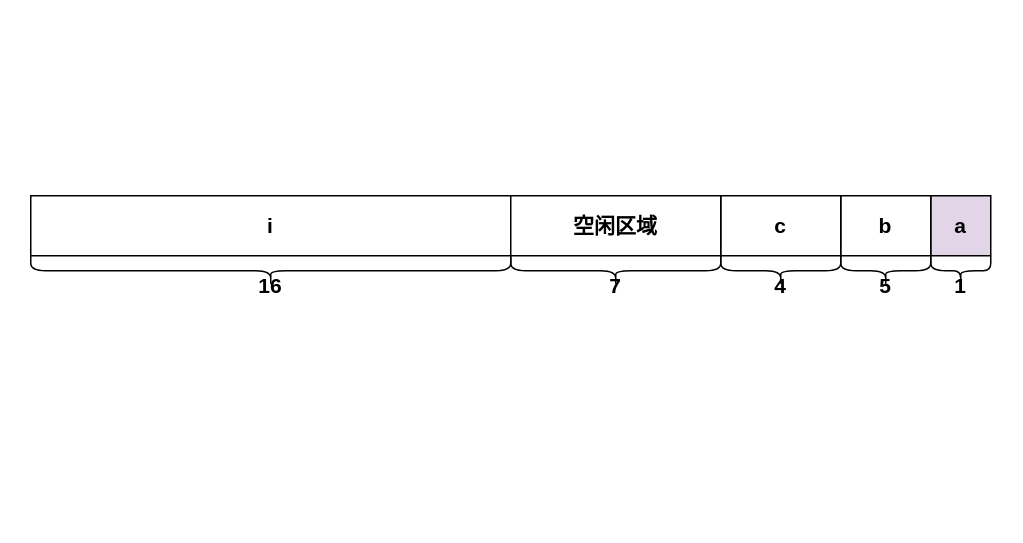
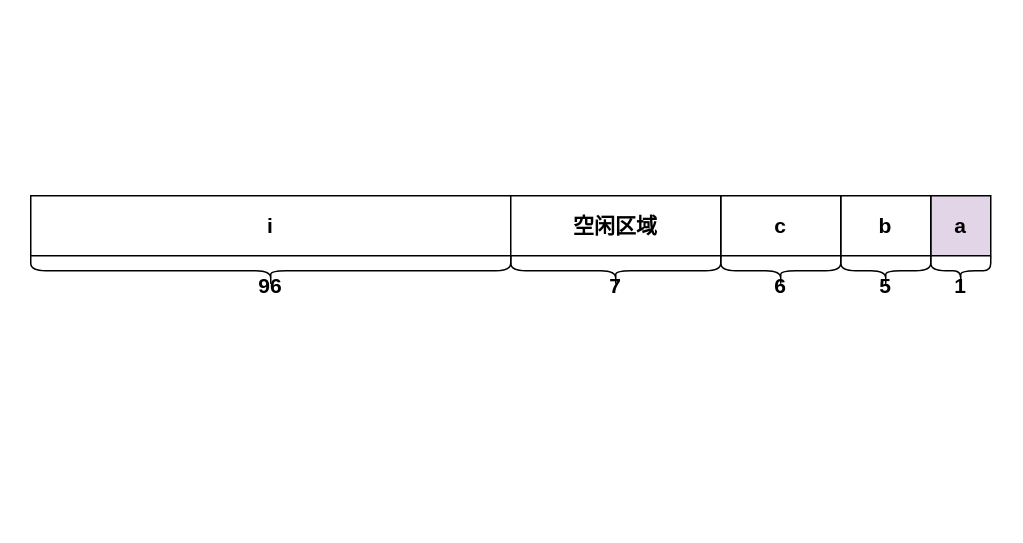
node "16": label "16" -> "96"
node "4": label "4" -> "6"
